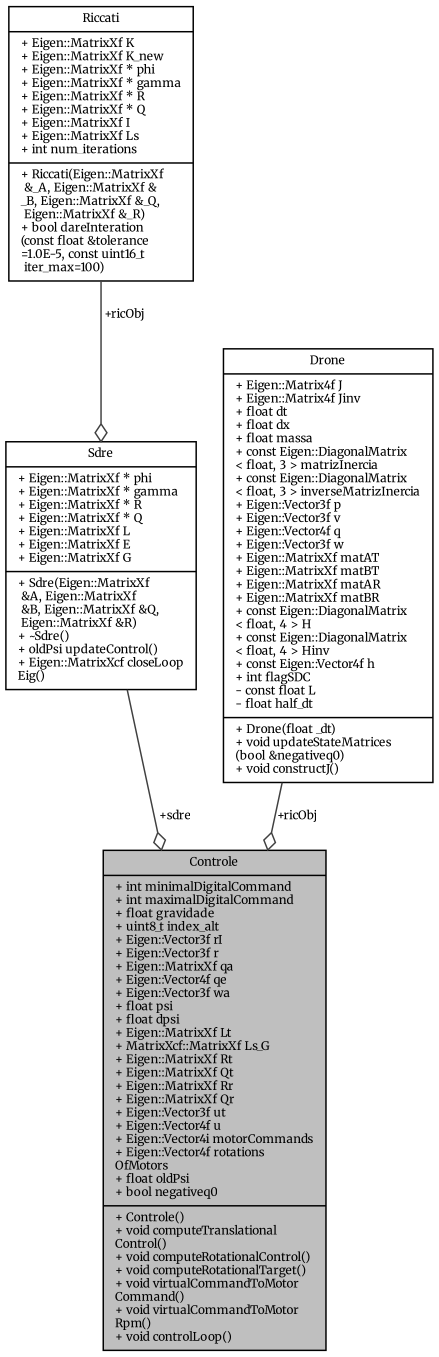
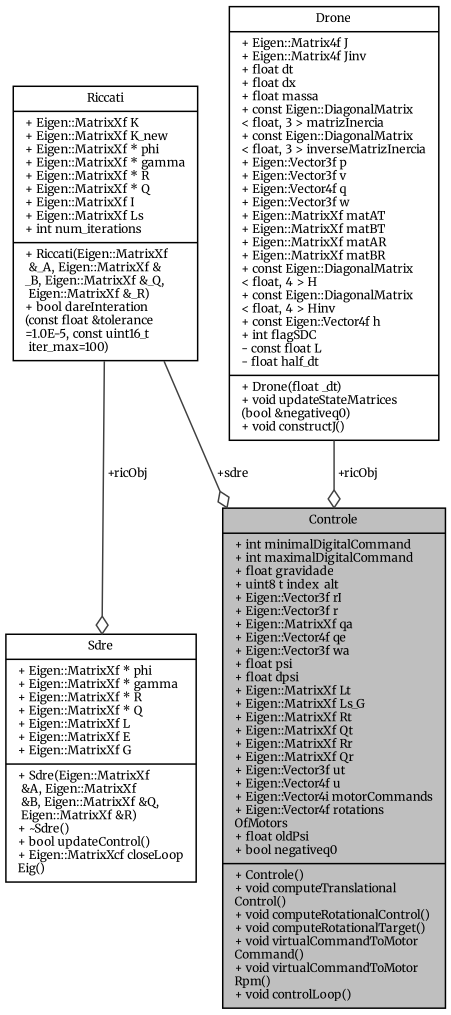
node "Sdre": text "+ oldPsi updateControl()" -> "+ bool updateControl()"
edge "Sdre" -> "Controle": now "Riccati" -> "Controle"
node "Controle": text "+ MatrixXcf::MatrixXf Ls_G" -> "+ Eigen::MatrixXf Ls_G"
